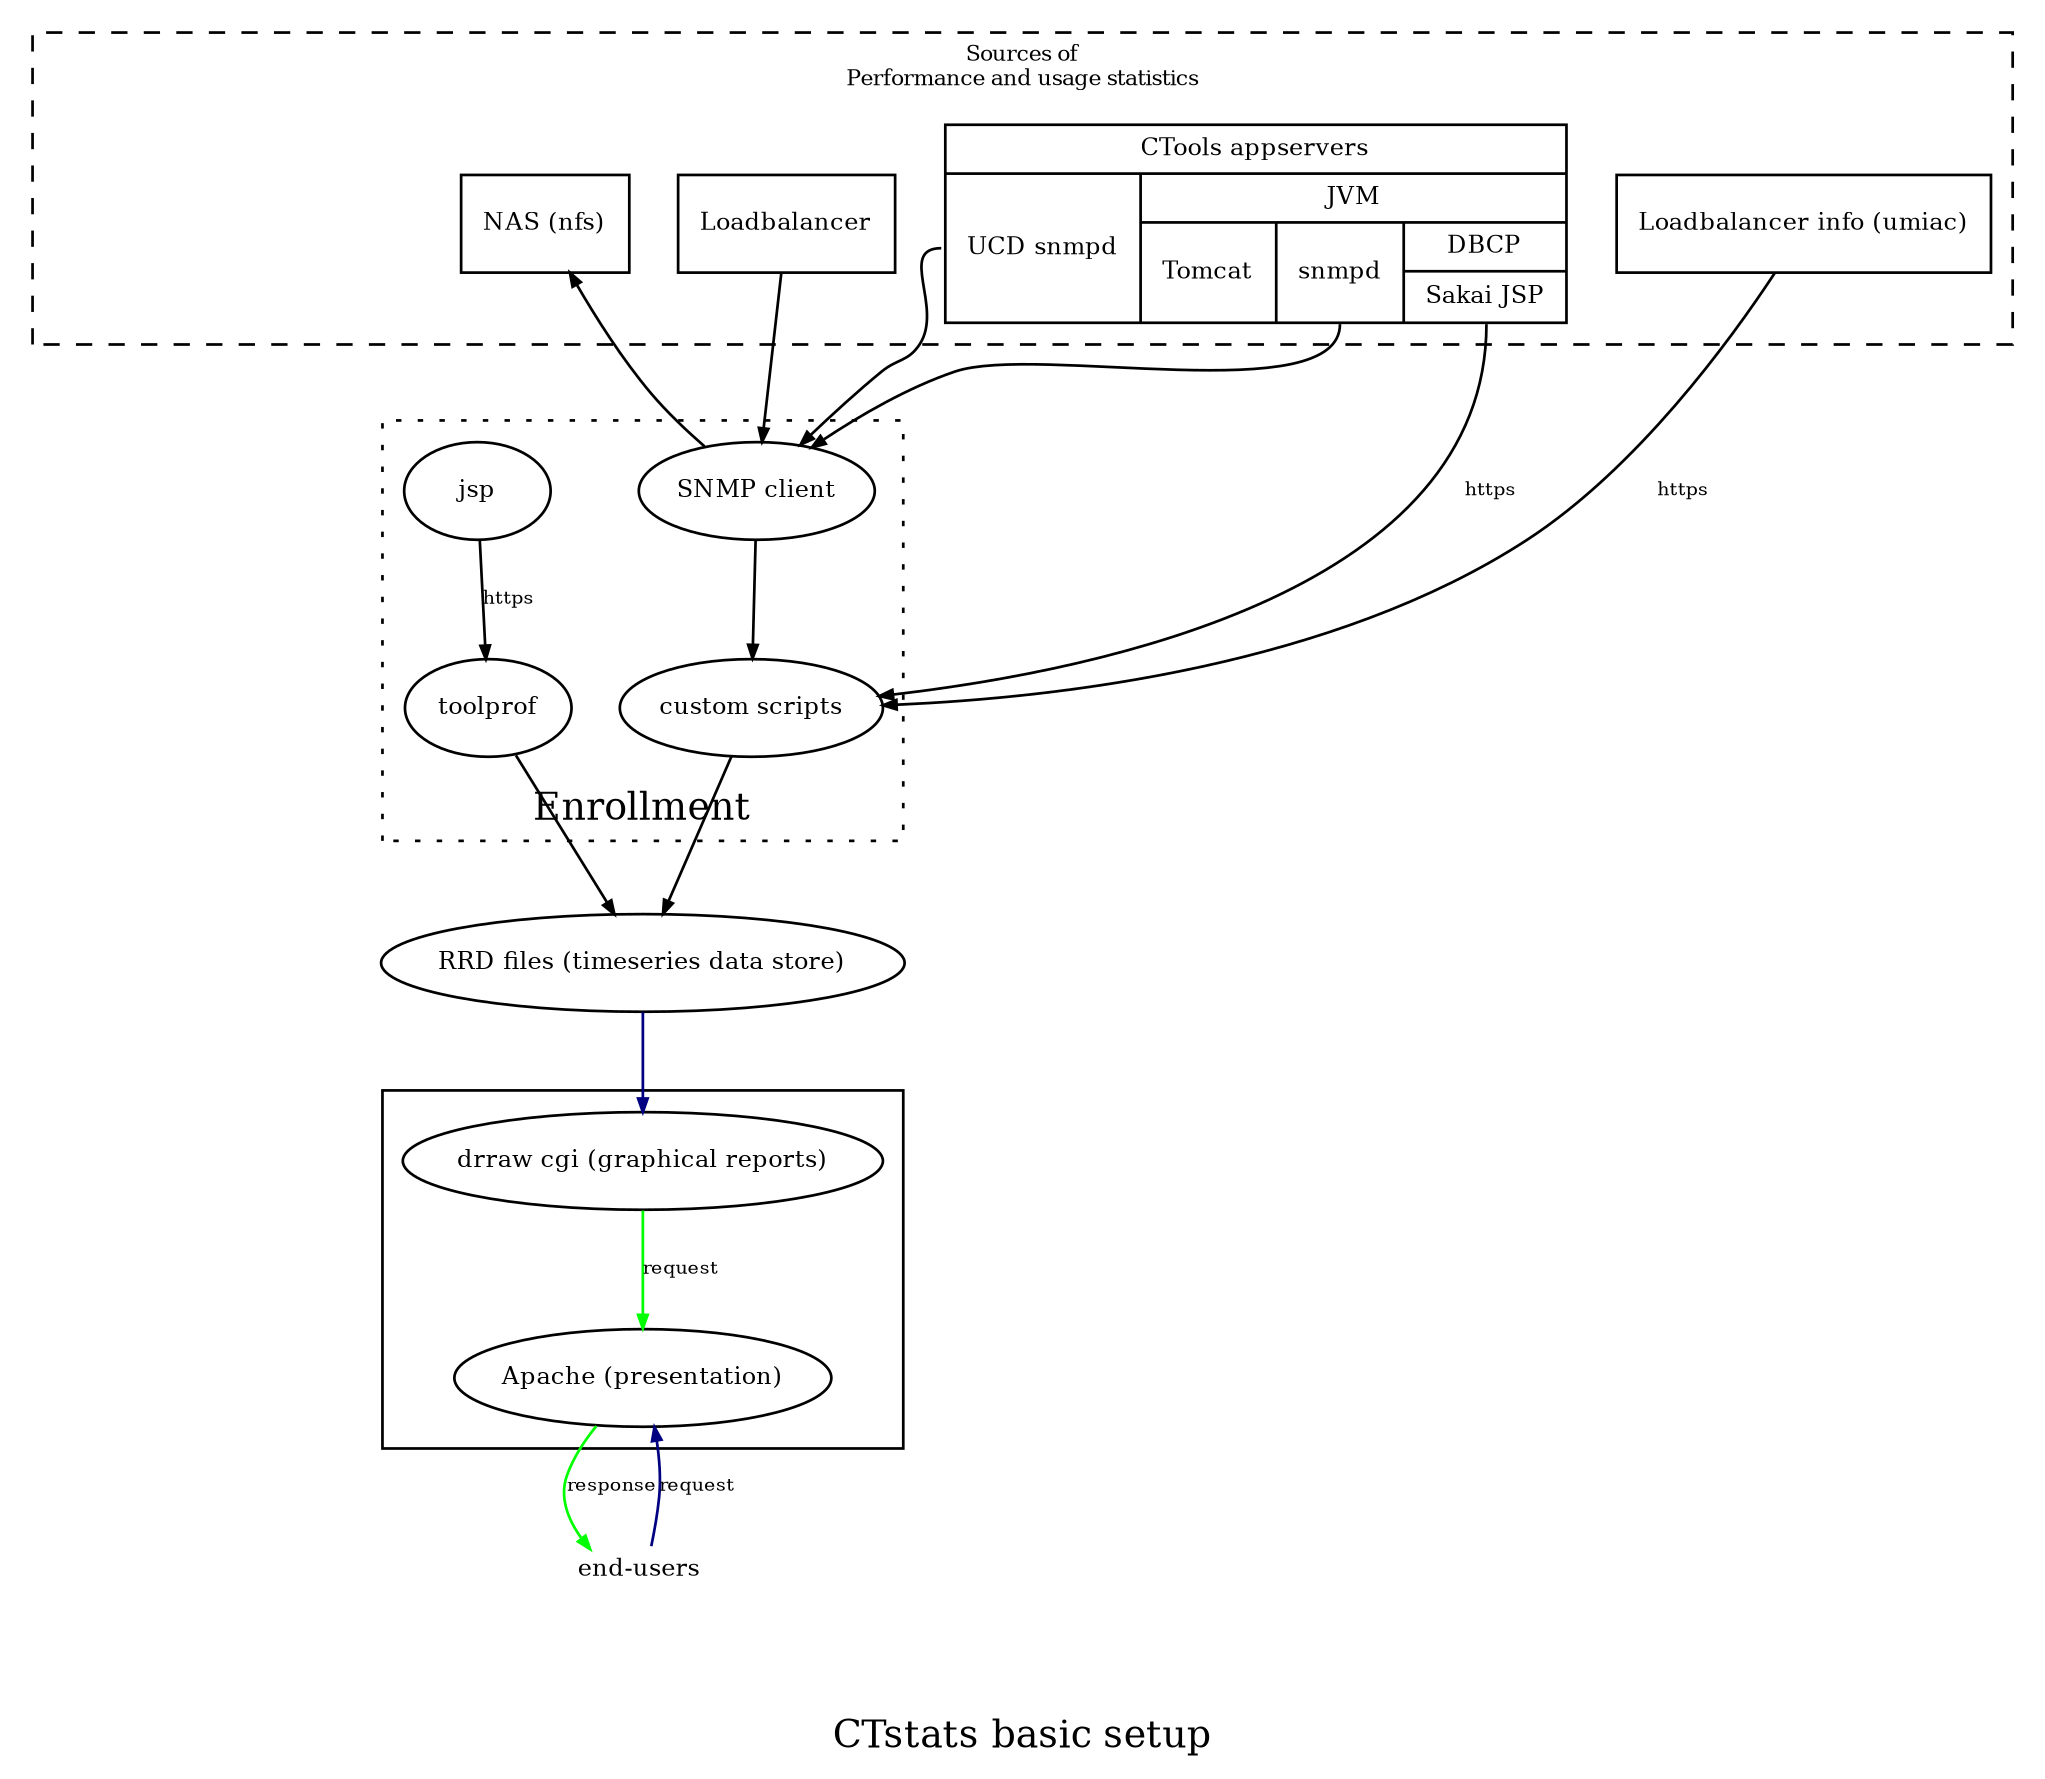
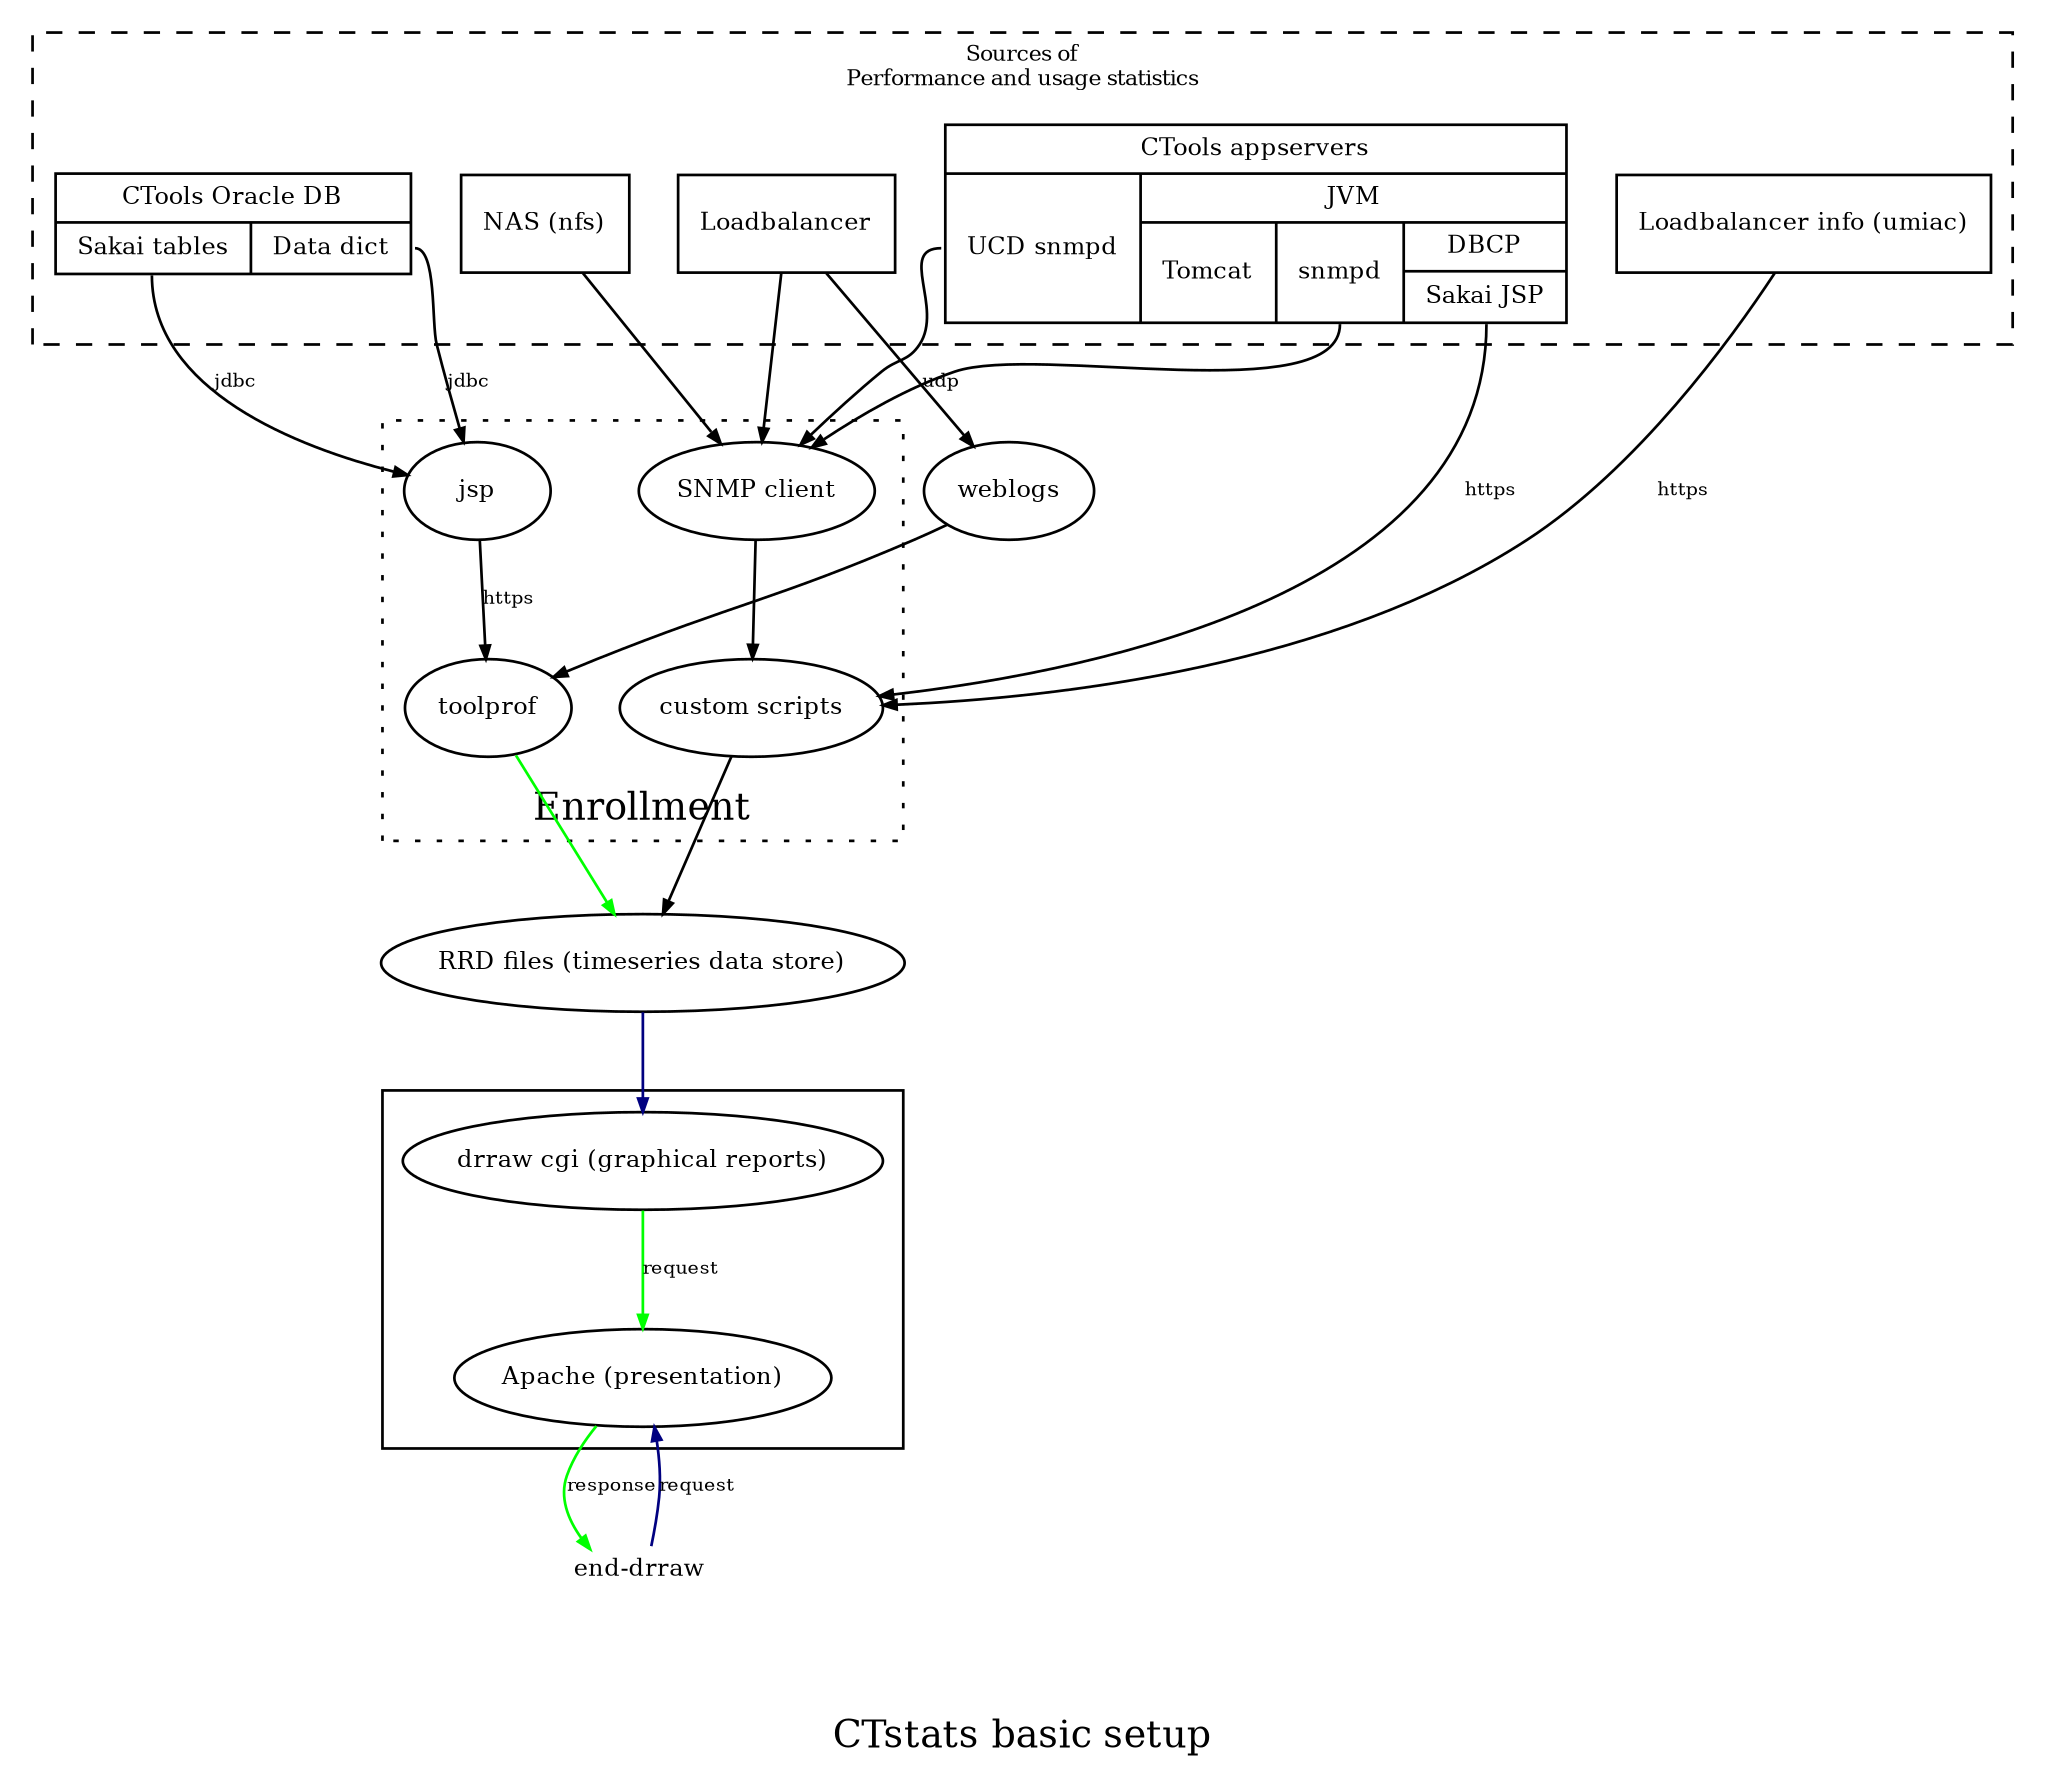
node "CTools Oracle DB": added
edge "SNMP client" -> "NAS (nfs)": reversed
node "weblogs": added
edge "toolprof" -> "RRD files (timeseries data store)": color black -> lime
node "end-users": label "end-users" -> "end-drraw"
